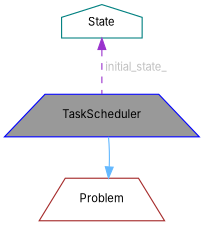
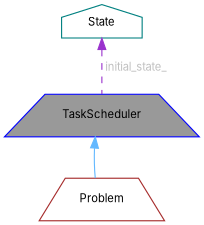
edge "TaskScheduler" -> "Problem": reversed
